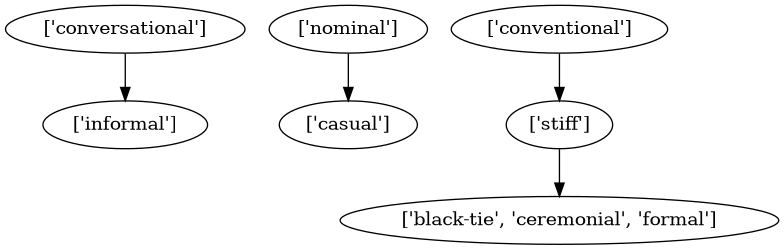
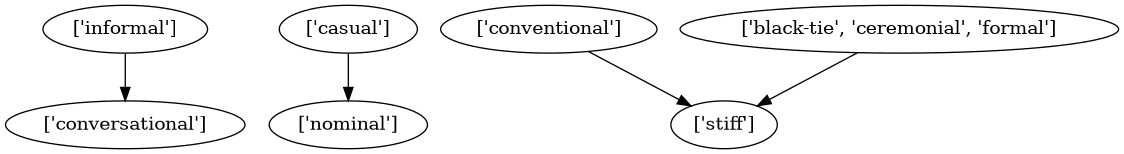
edge "['conversational']" -> "['informal']": reversed
edge "['nominal']" -> "['casual']": reversed
edge "['stiff']" -> "['black-tie', 'ceremonial', 'formal']": reversed
